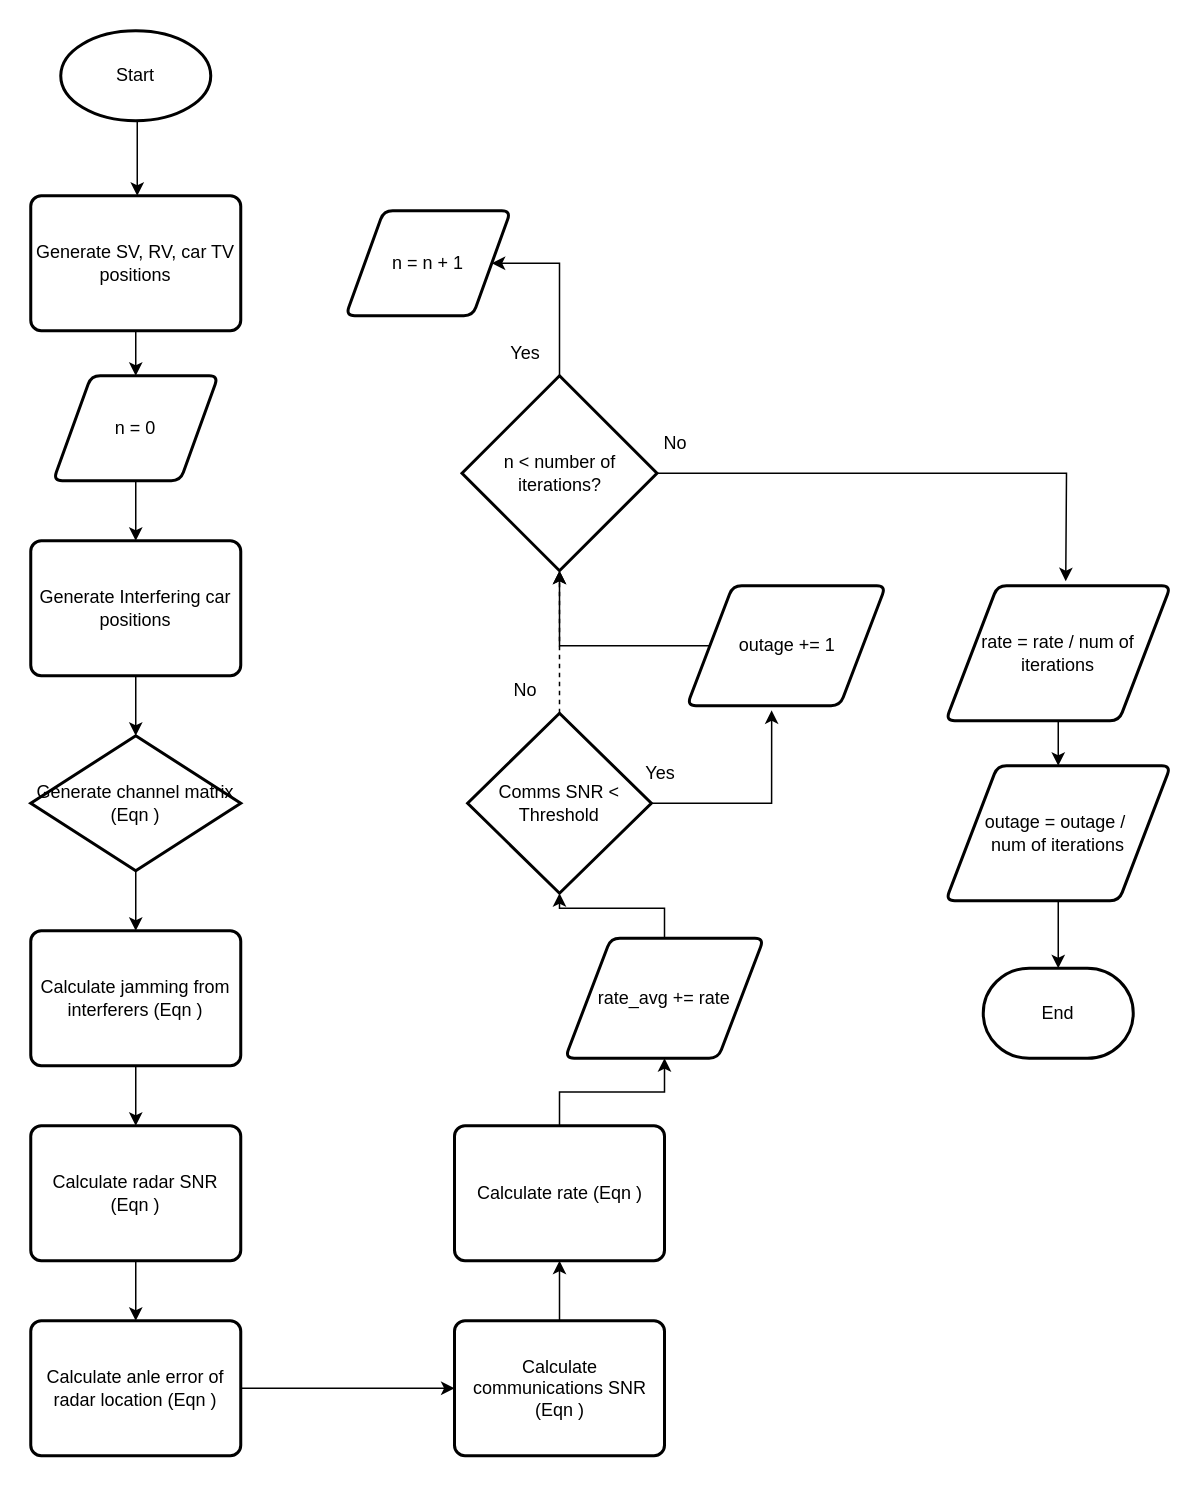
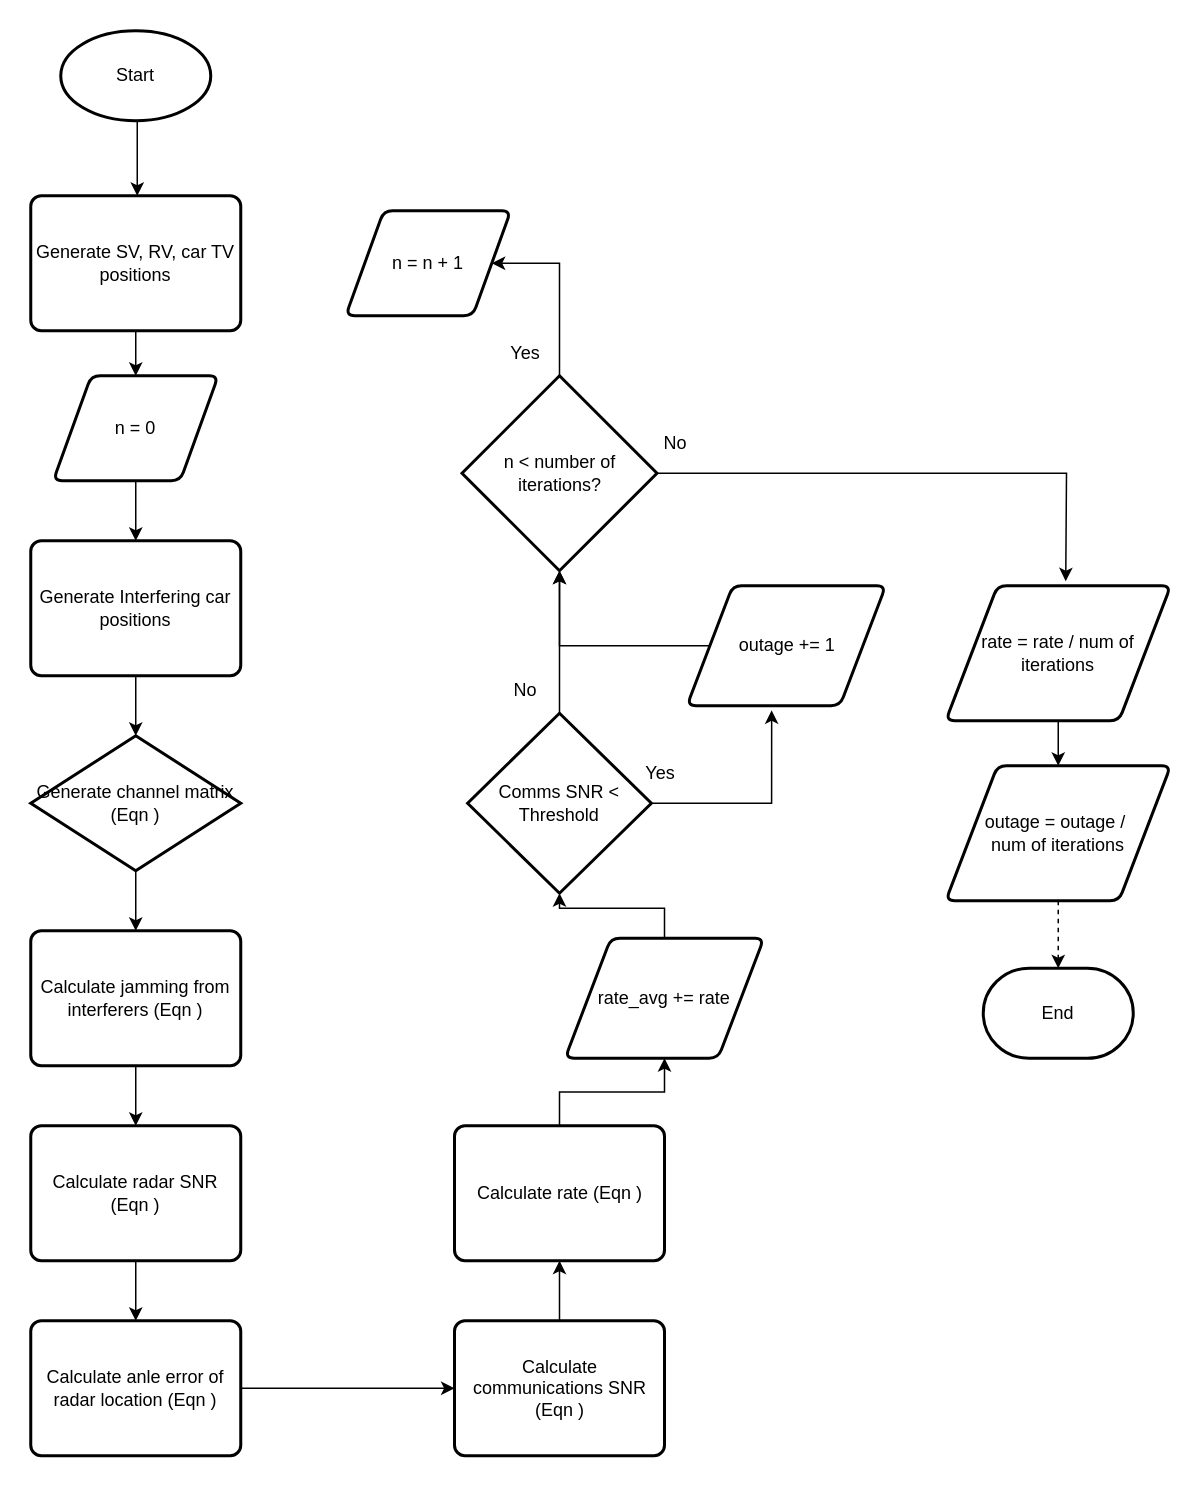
edge "Comms SNR < Threshold" -> "n < number of iterations?": style dashed -> solid
edge "outage = outage / num of iterations" -> "End": style solid -> dashed
